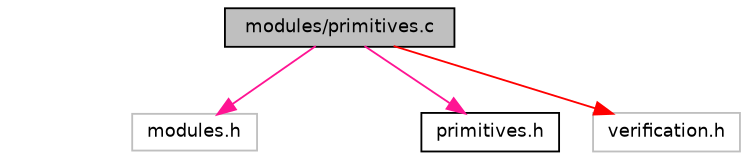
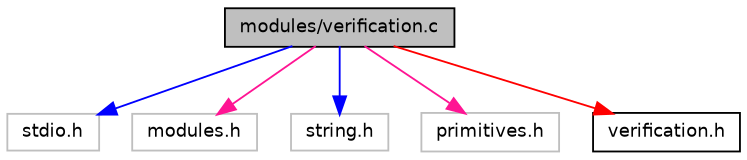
node "modules/primitives.c": label "modules/primitives.c" -> "modules/verification.c"
node "stdio.h": added
node "string.h": added
node "primitives.h": color black -> grey75
node "verification.h": color grey75 -> black
